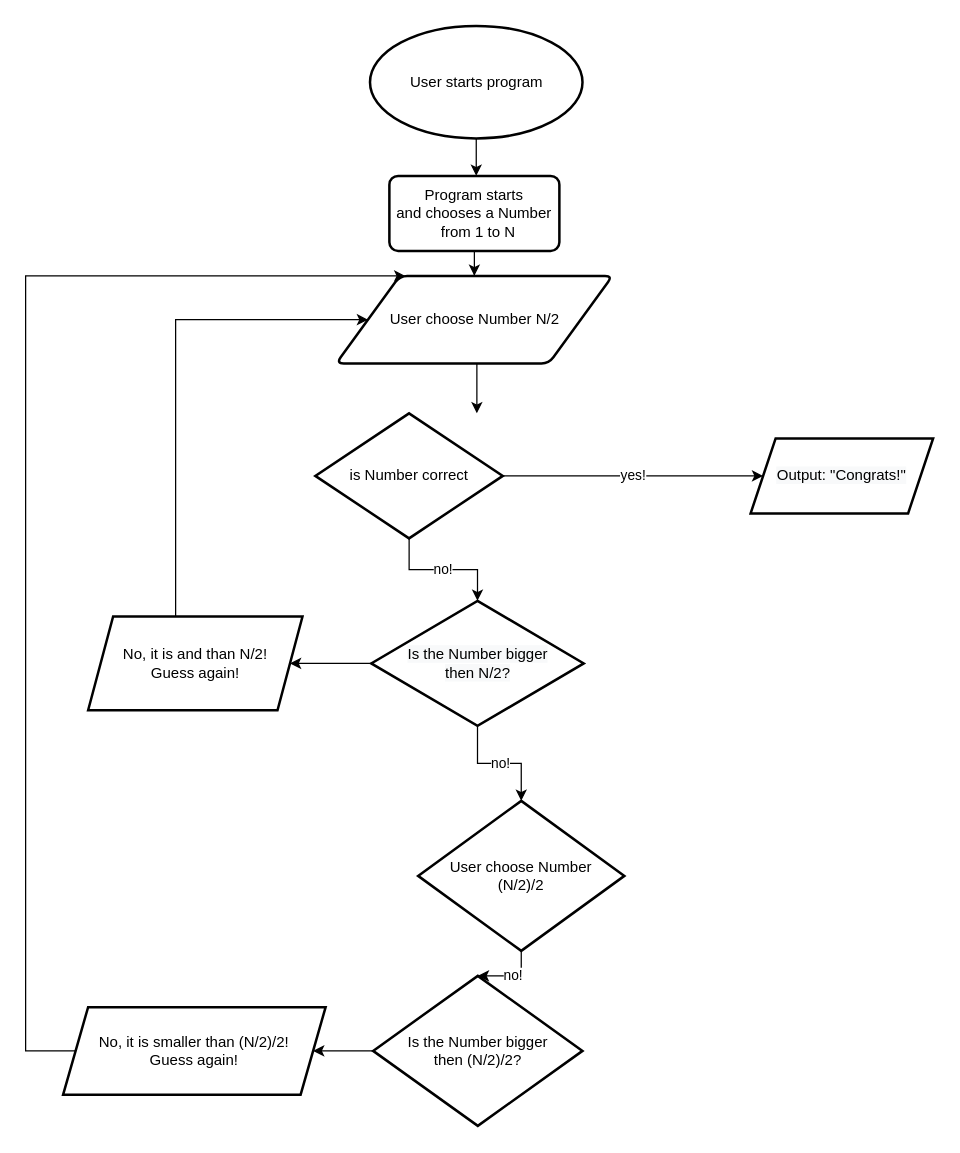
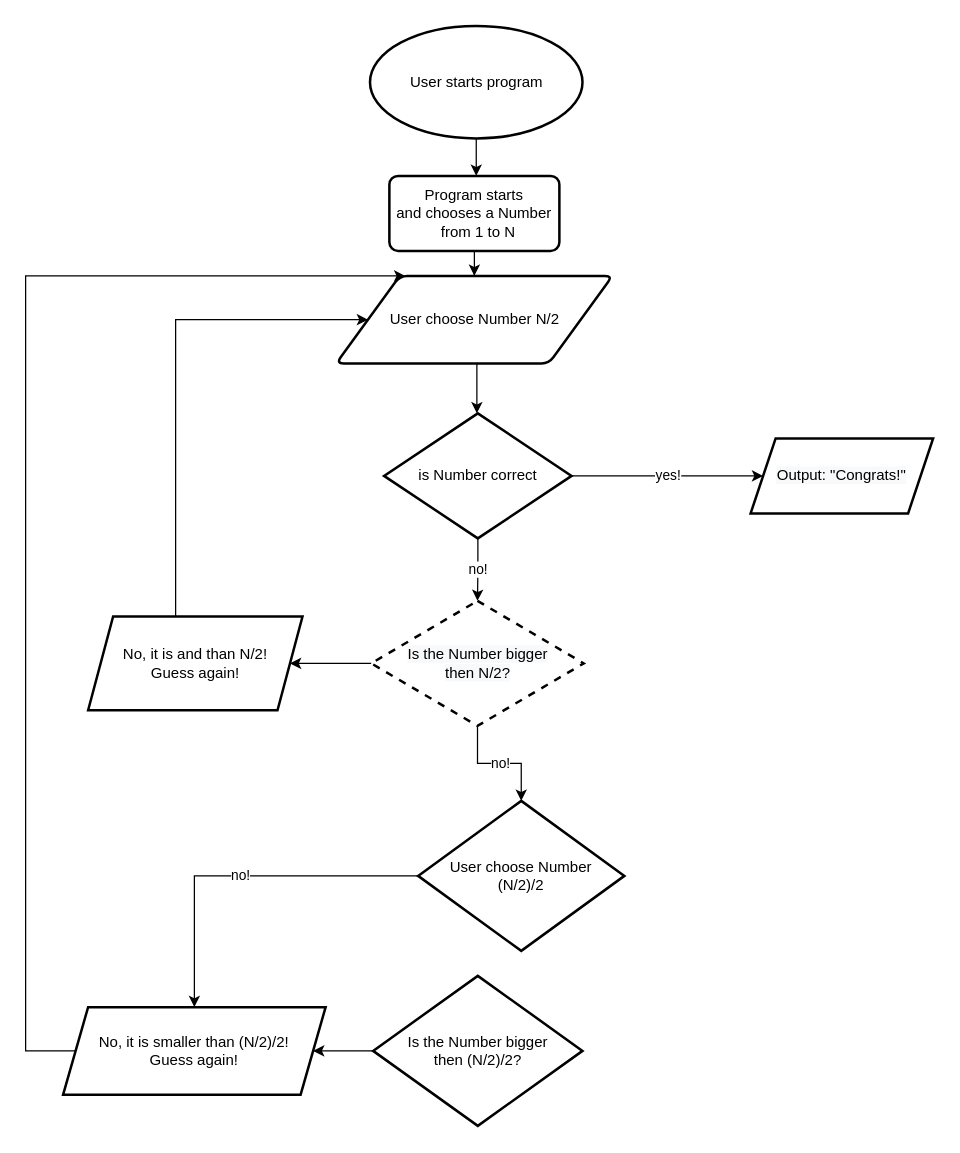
node "is Number correct": moved (409, 476) -> (478, 476)
node "Is the Number biggerthen N/2?": style solid -> dashed
edge "User choose Number (N/2)/2" -> "Is the Number bigger then (N/2)/2?": now "User choose Number (N/2)/2" -> "No, it is smaller than (N/2)/2! Guess again!"
